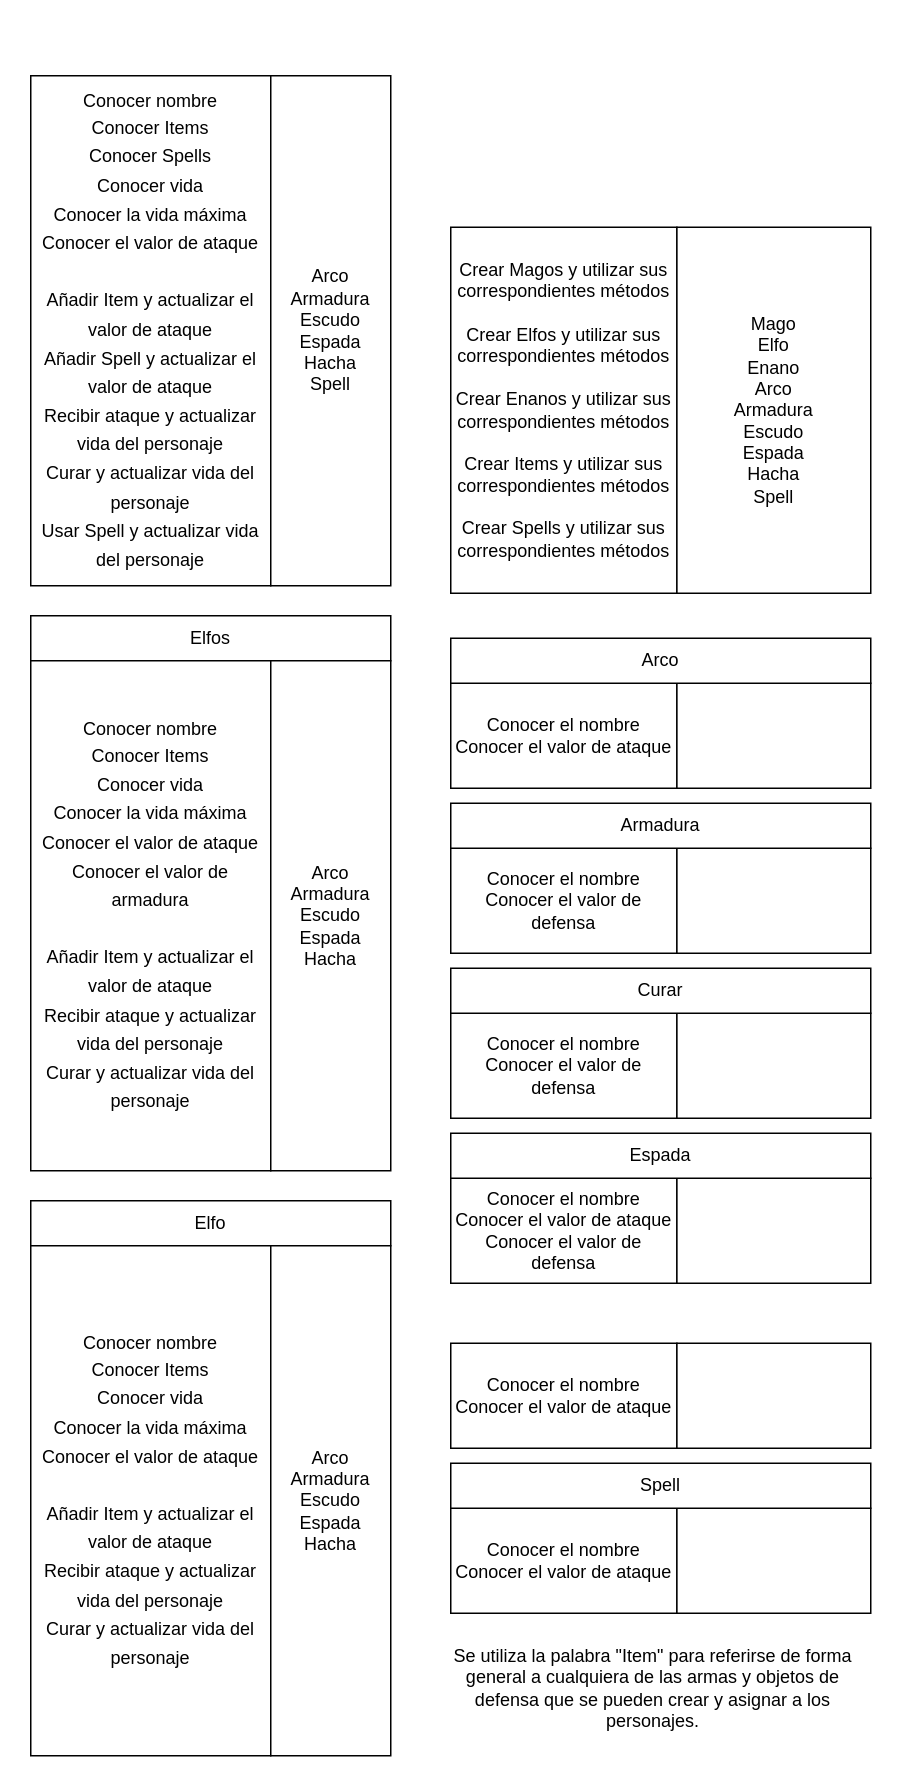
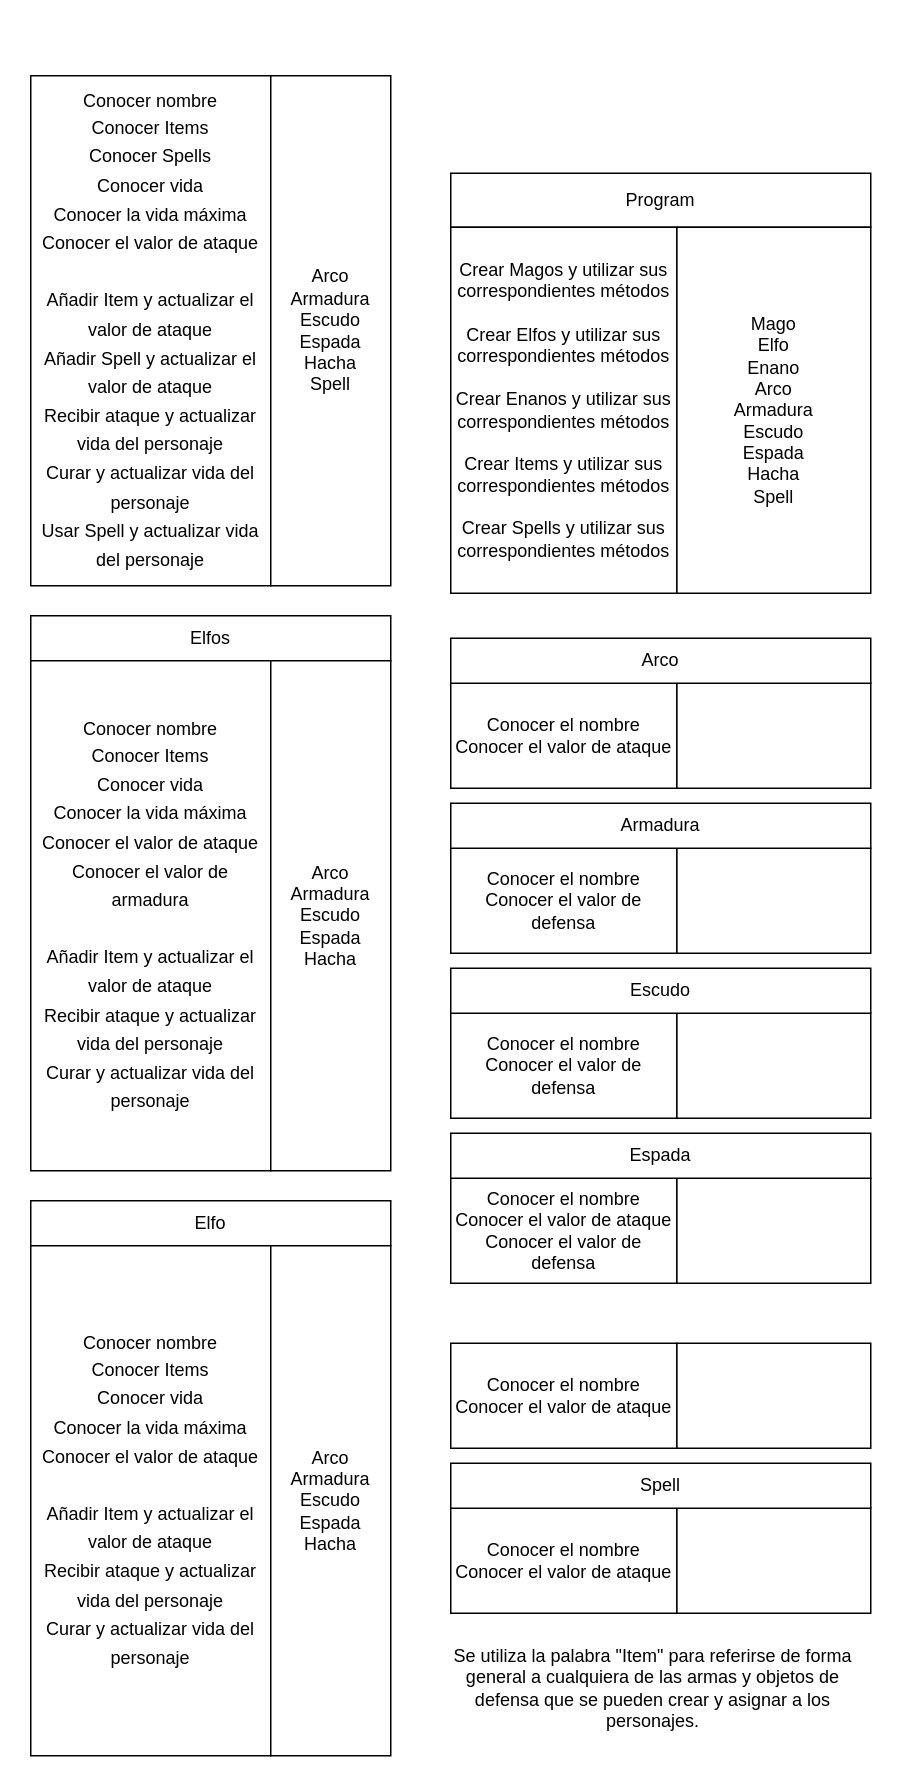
node "Program": added
node "Curar": label "Curar" -> "Escudo"
